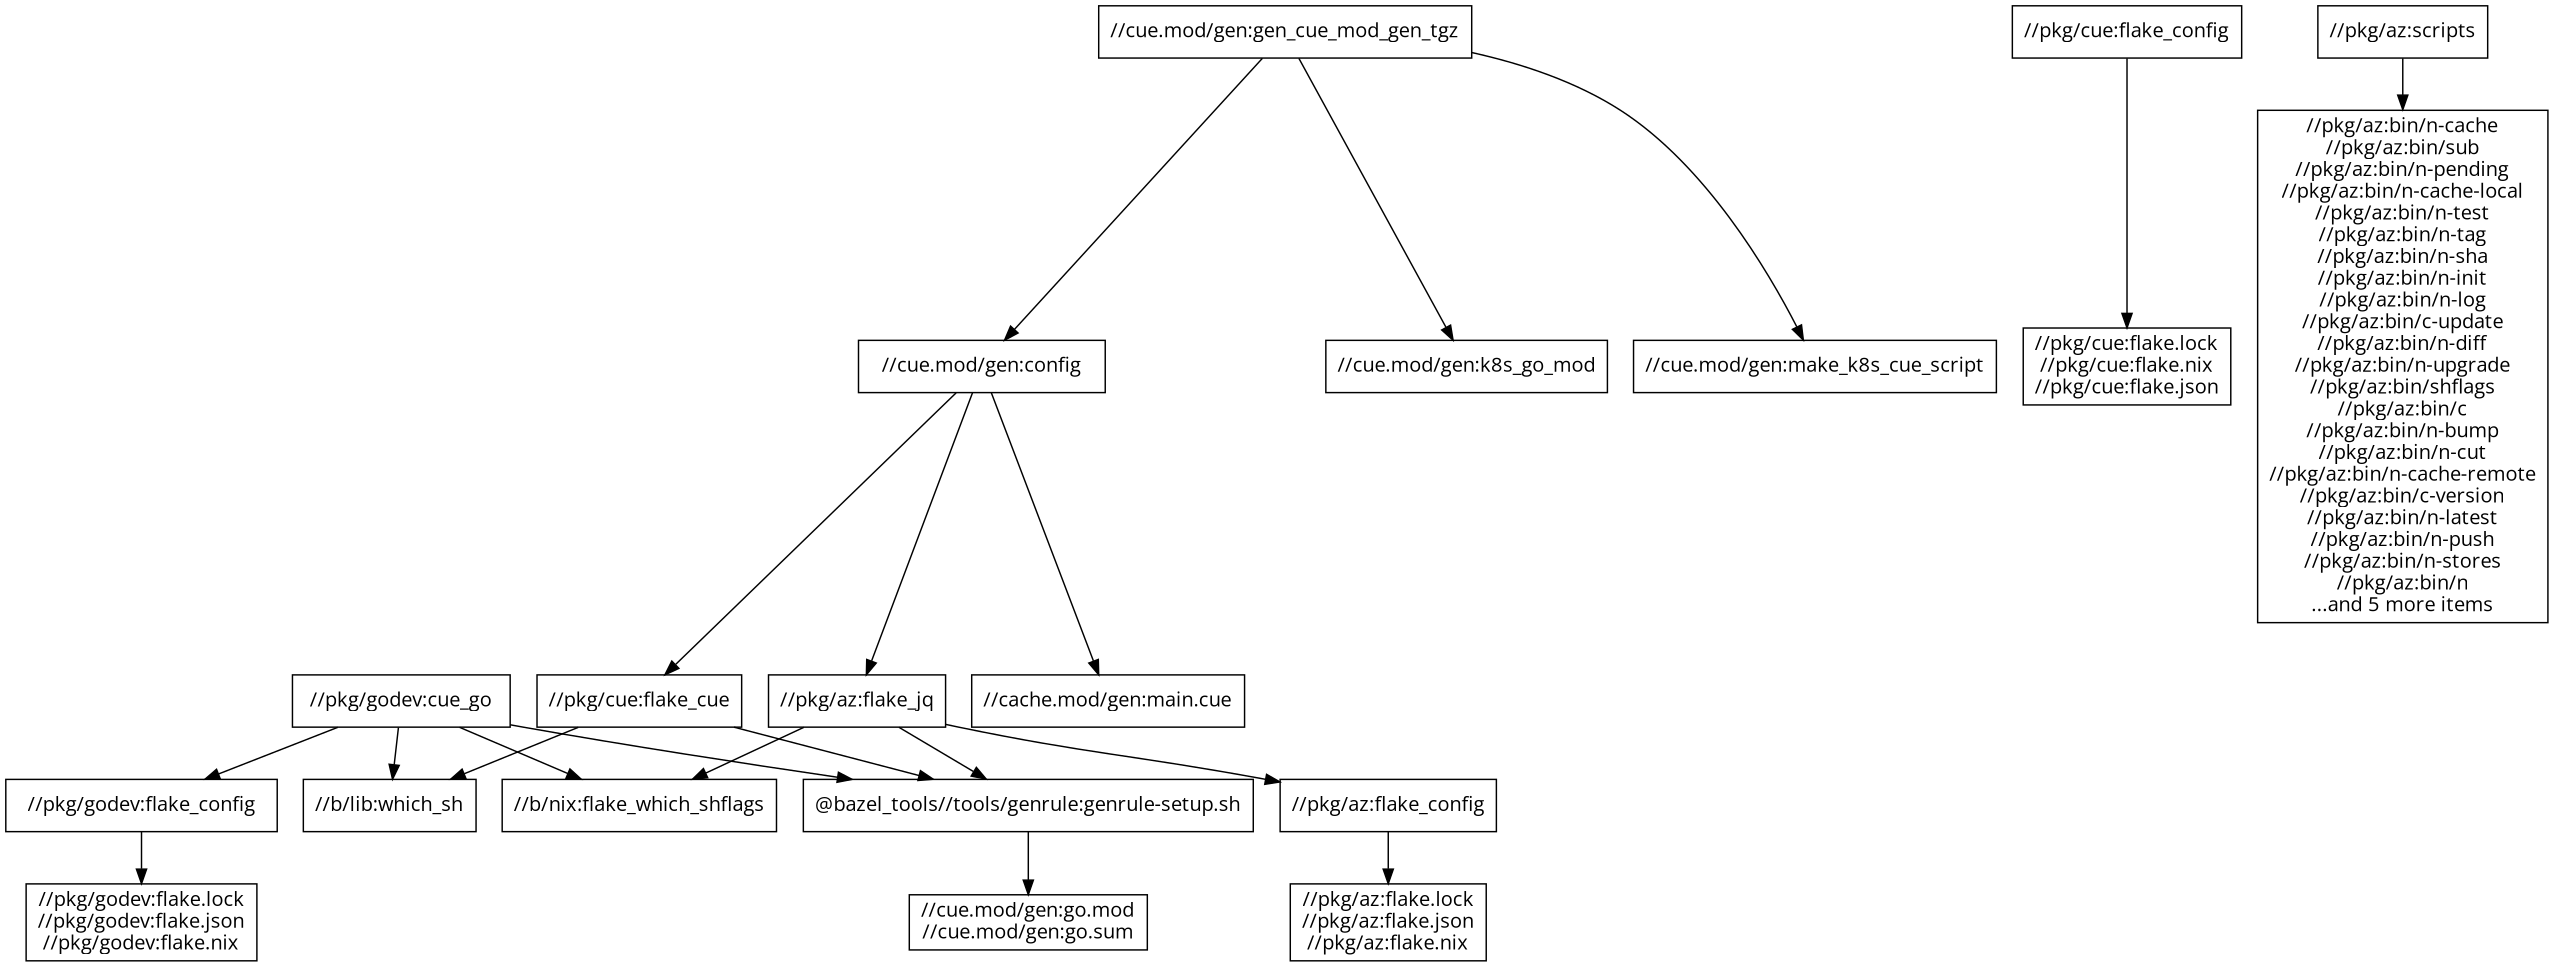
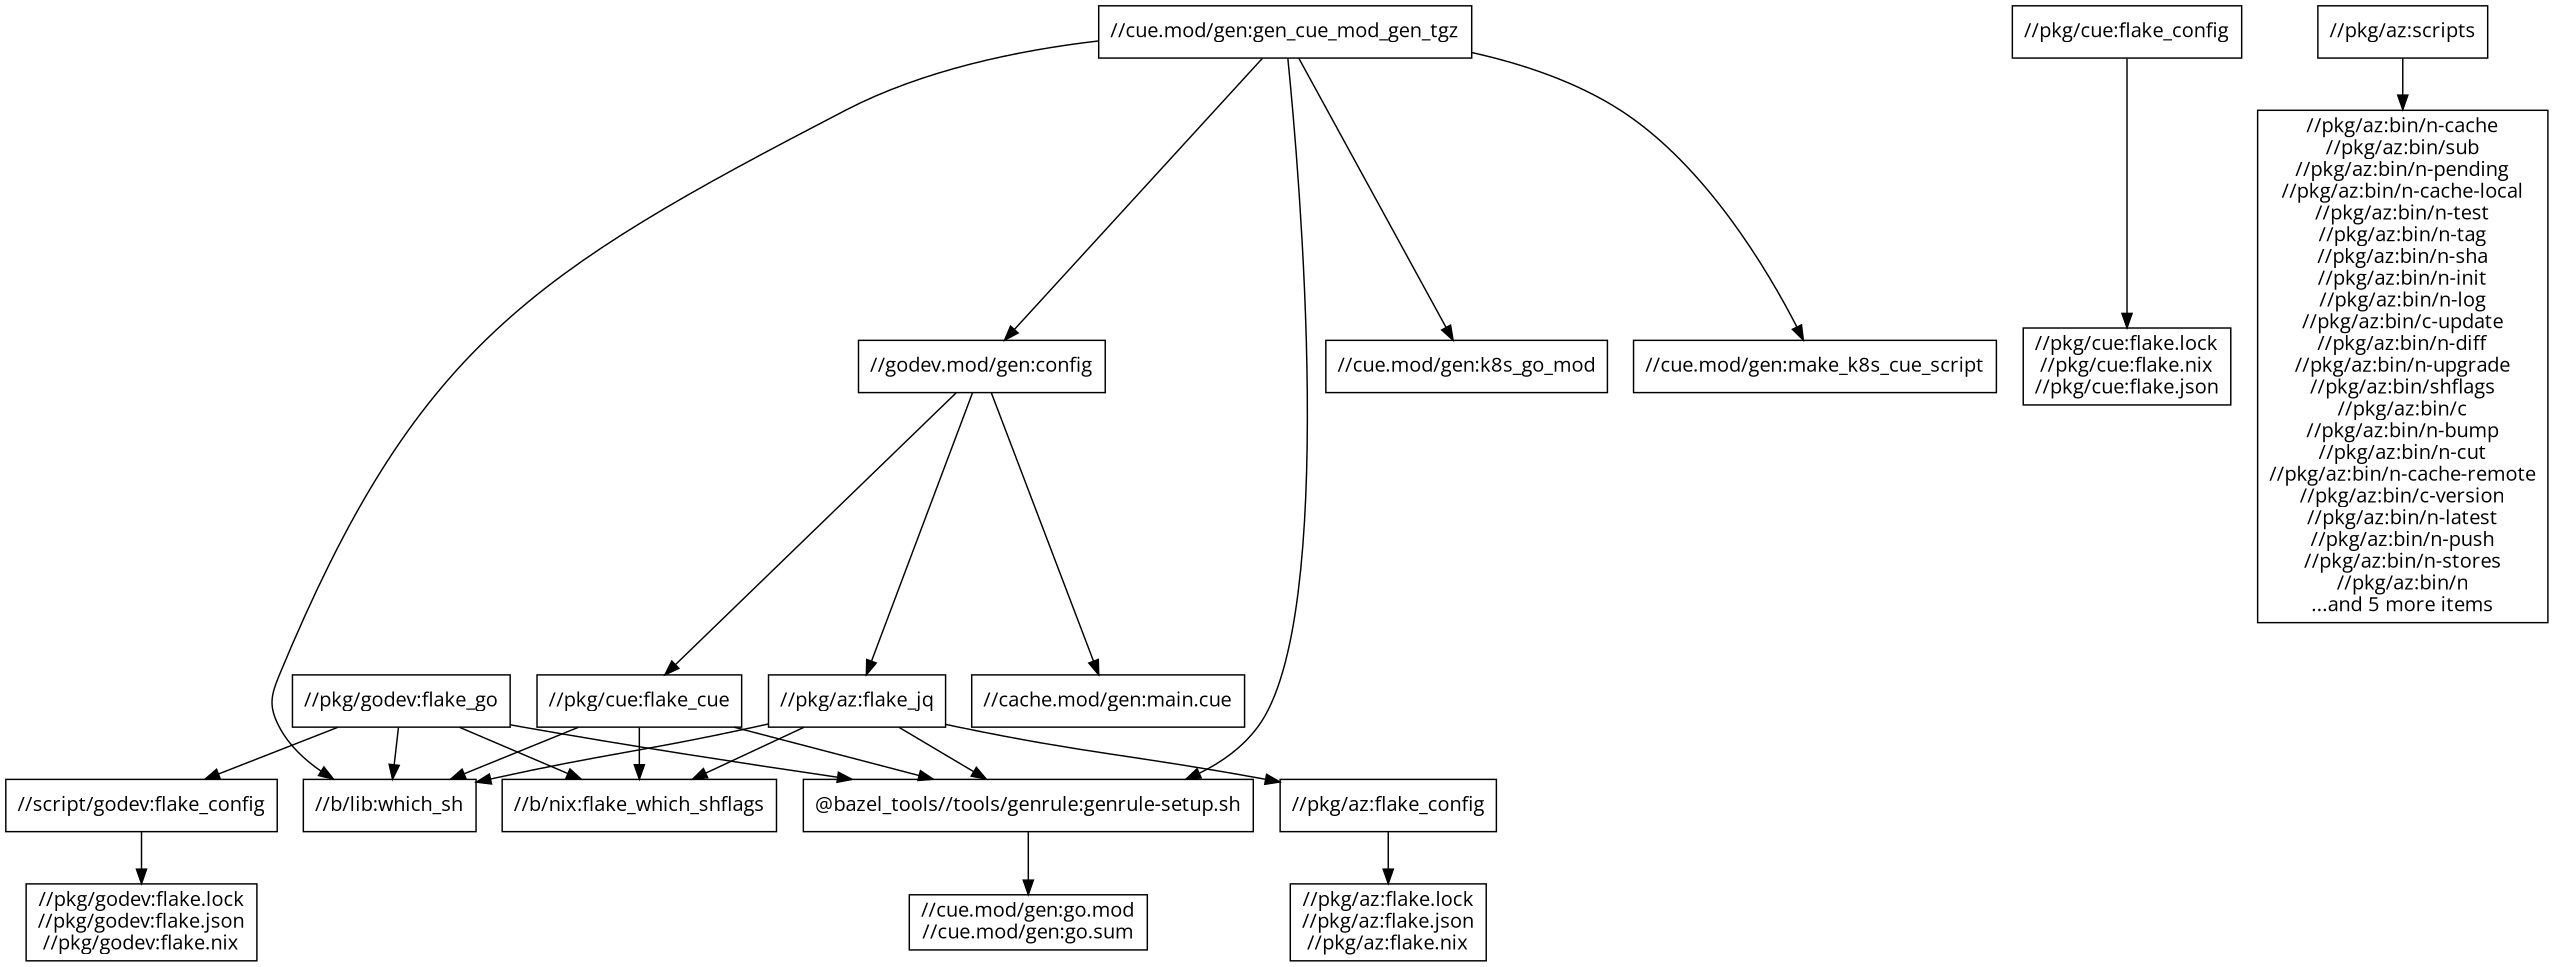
edge "//cue.mod/gen:gen_cue_mod_gen_tgz" -> "//b/lib:which_sh": added
node "//cue.mod/gen:config": label "//cue.mod/gen:config" -> "//godev.mod/gen:config"
edge "//cue.mod/gen:gen_cue_mod_gen_tgz" -> "@bazel_tools//tools/genrule:genrule-setup.sh": added
node "//pkg/godev:cue_go": label "//pkg/godev:cue_go" -> "//pkg/godev:flake_go"
edge "//pkg/cue:flake_cue" -> "//b/nix:flake_which_shflags": added
edge "//pkg/az:flake_jq" -> "//b/lib:which_sh": added
node "//pkg/godev:flake_config": label "//pkg/godev:flake_config" -> "//script/godev:flake_config"
